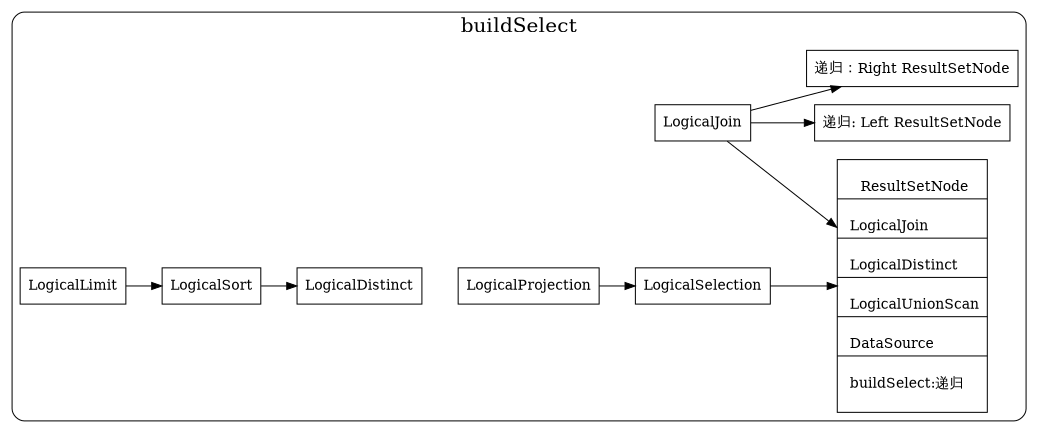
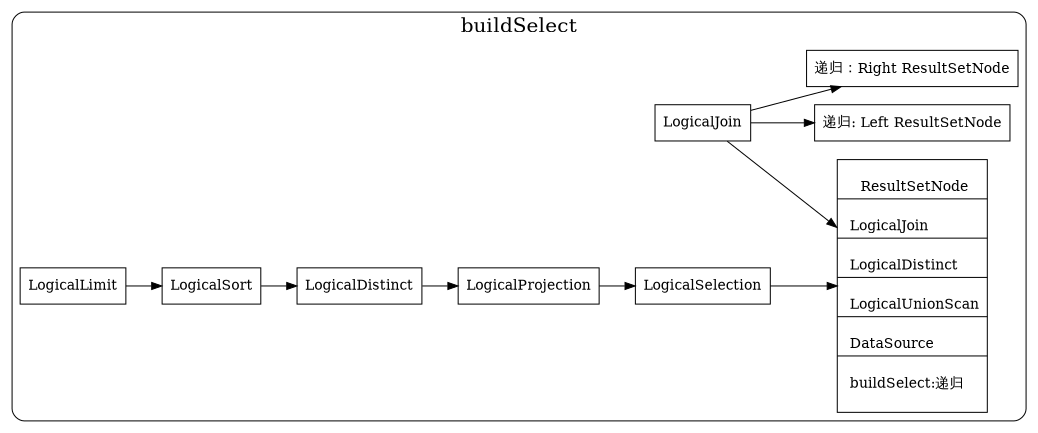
edge "LogicalDistinct" -> "LogicalProjection": added
